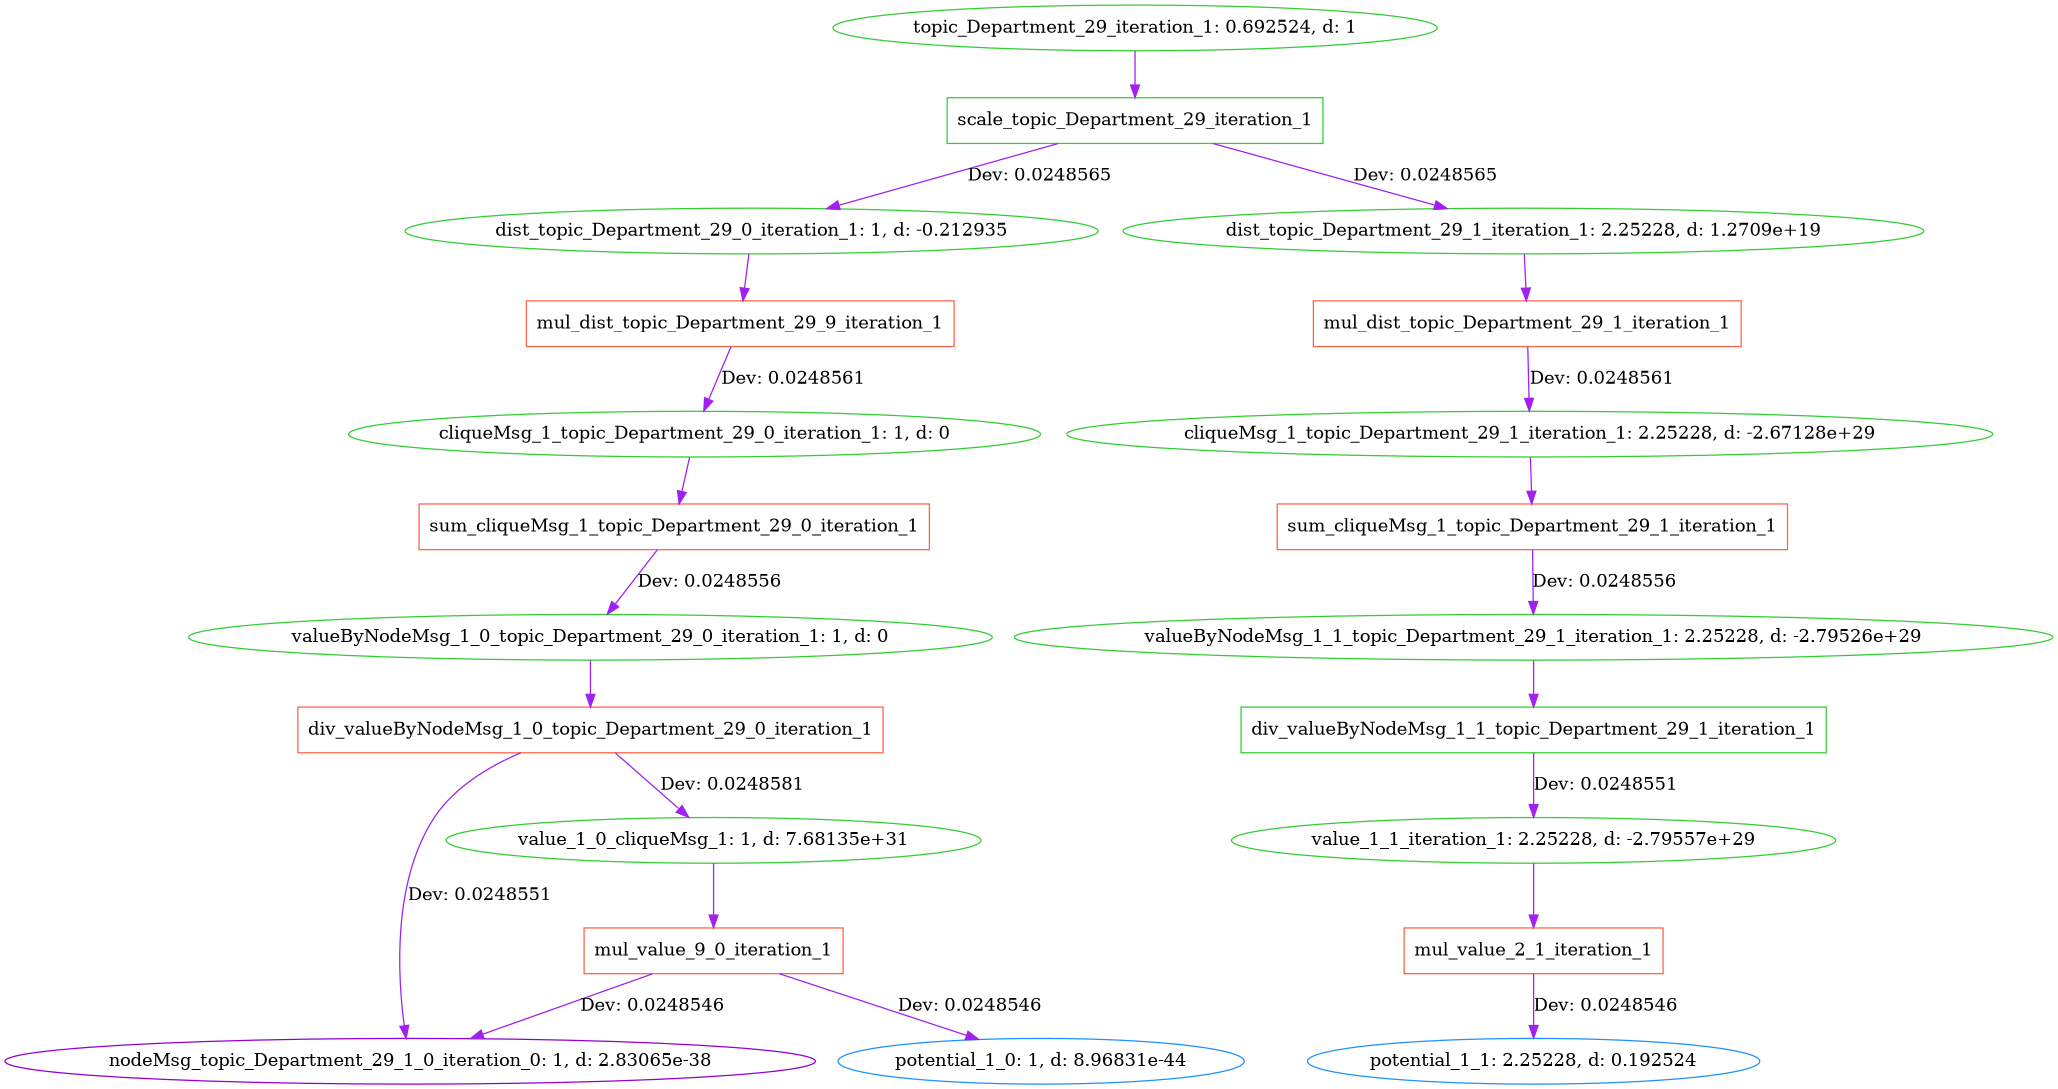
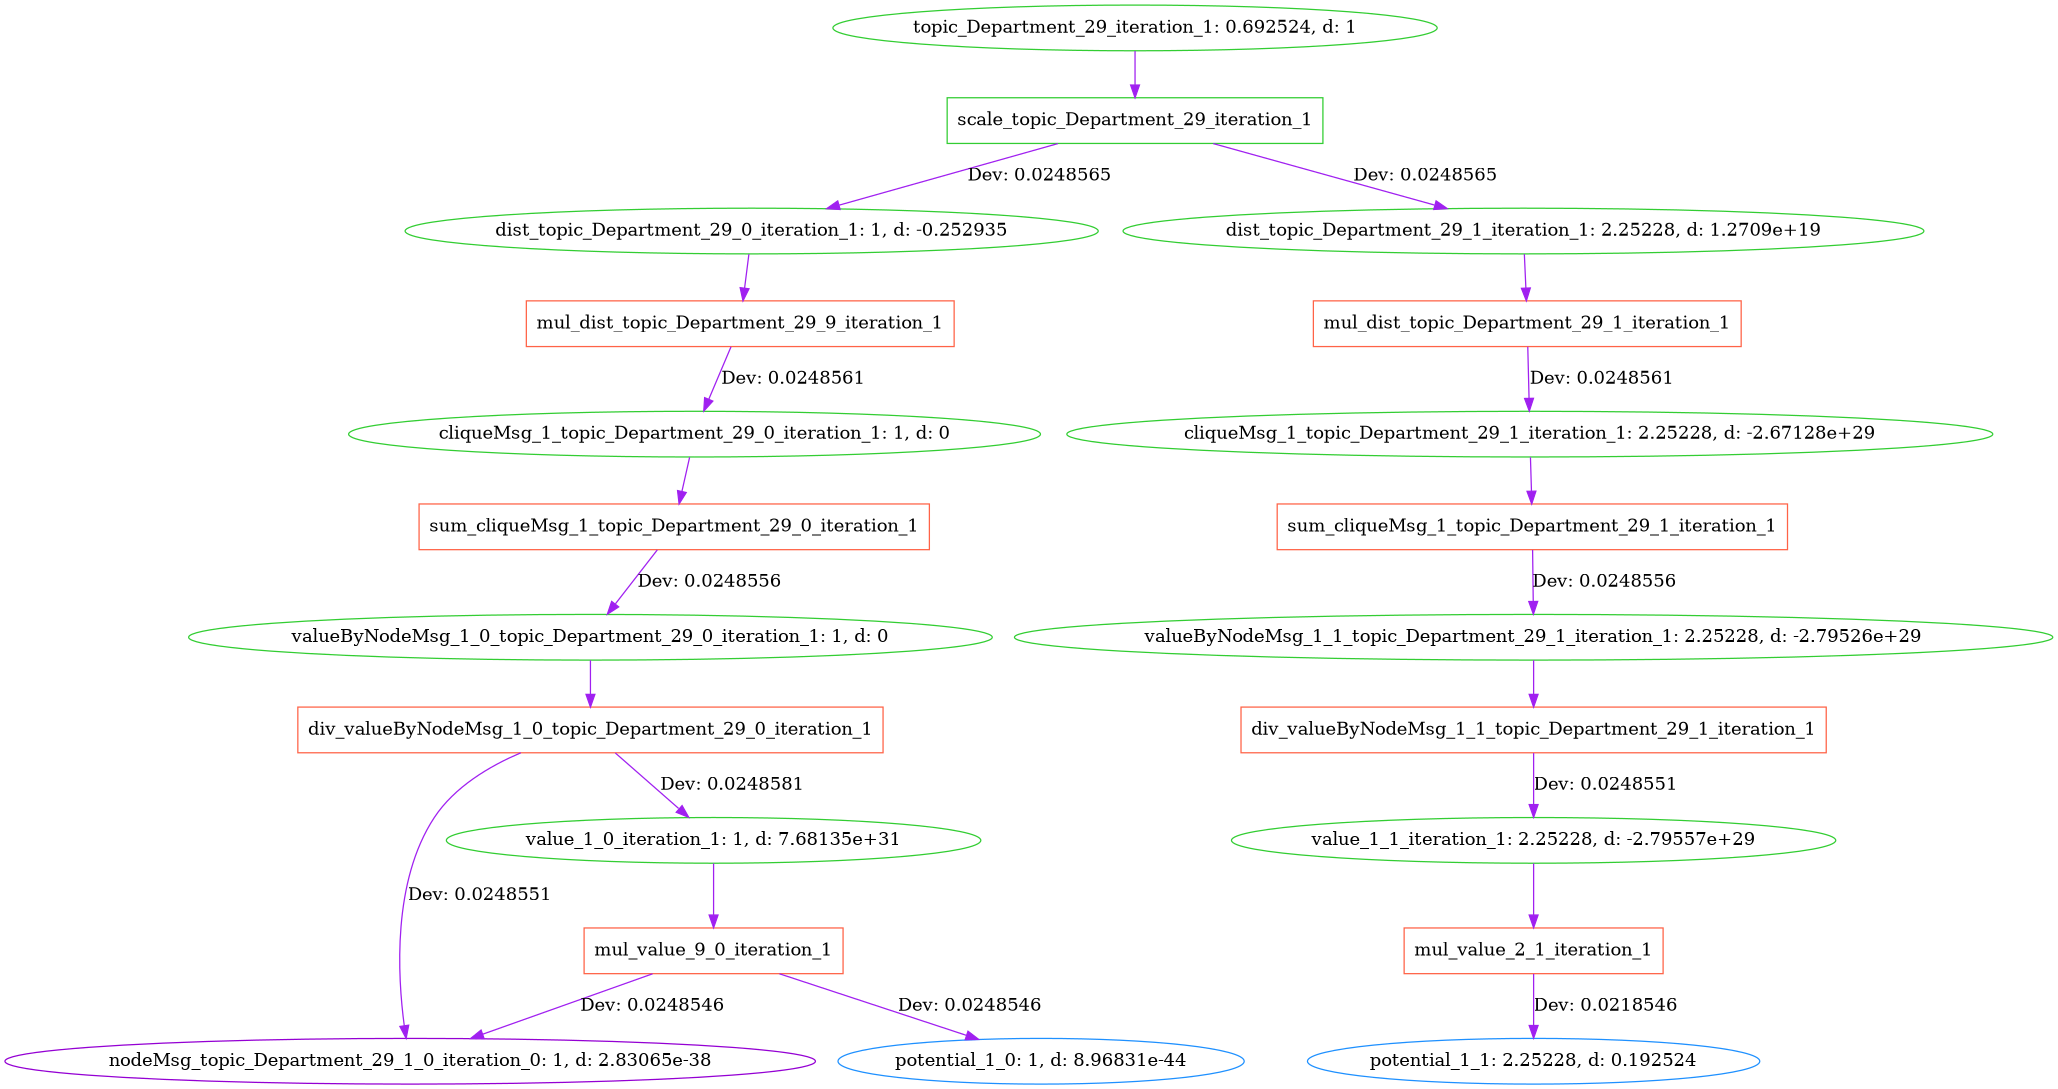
node "dist_topic_Department_29_0_iteration_1: 1, d: -0.212935": label "dist_topic_Department_29_0_iteration_1: 1, d: -0.212935" -> "dist_topic_Department_29_0_iteration_1: 1, d: -0.252935"
node "div_valueByNodeMsg_1_1_topic_Department_29_1_iteration_1": color limegreen -> tomato
node "value_1_0_cliqueMsg_1: 1, d: 7.68135e+31": label "value_1_0_cliqueMsg_1: 1, d: 7.68135e+31" -> "value_1_0_iteration_1: 1, d: 7.68135e+31"
edge "mul_value_2_1_iteration_1" -> "potential_1_1: 2.25228, d: 0.192524": label "Dev: 0.0248546" -> "Dev: 0.0218546"
